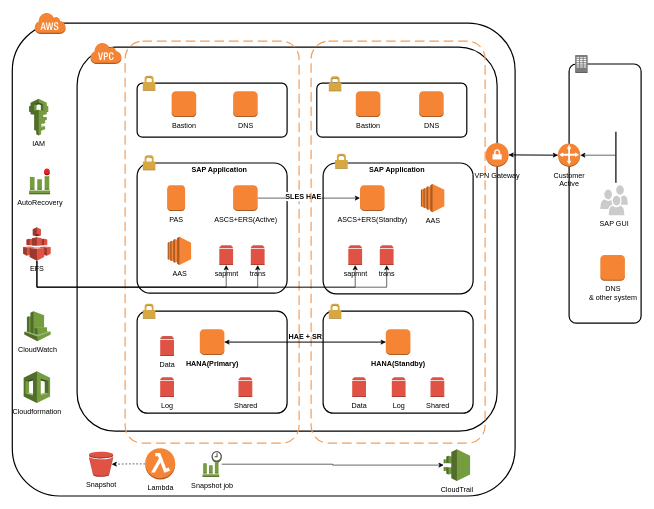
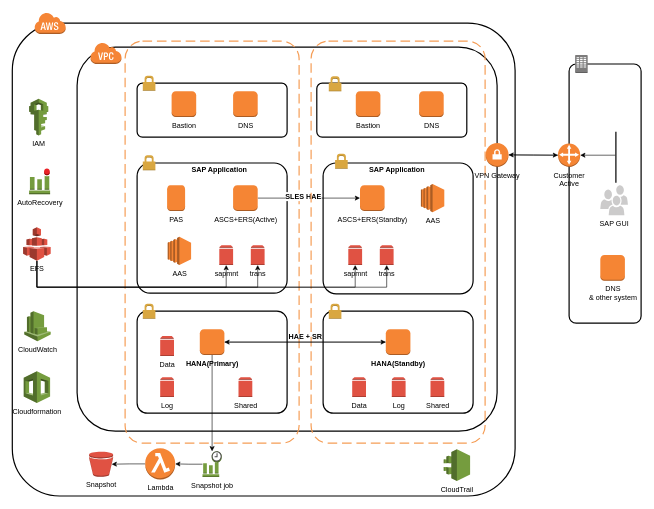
edge "HANA(Primary)" -> "Snapshot job": added
edge "Lambda" -> "Snapshot": style dashed -> solid
edge "Snapshot job" -> "CloudTrail": now "Snapshot job" -> "Lambda"
